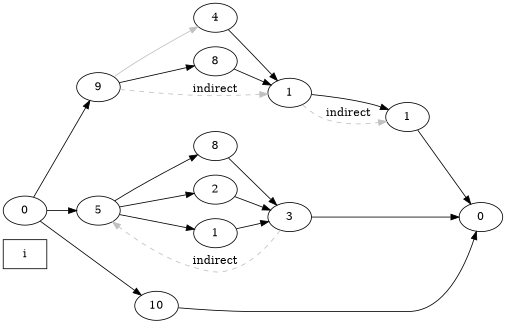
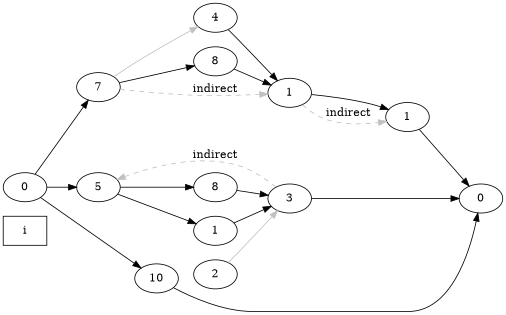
node "9": label "9" -> "7"
edge "5" -> "2": removed
edge "2" -> "3": color black -> gray
